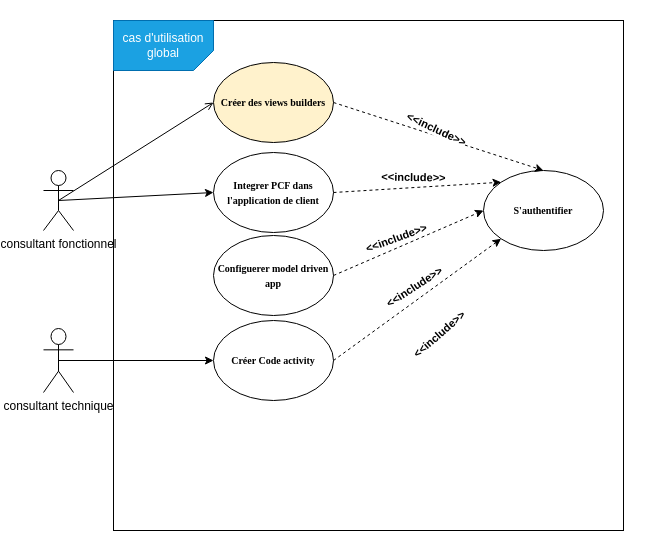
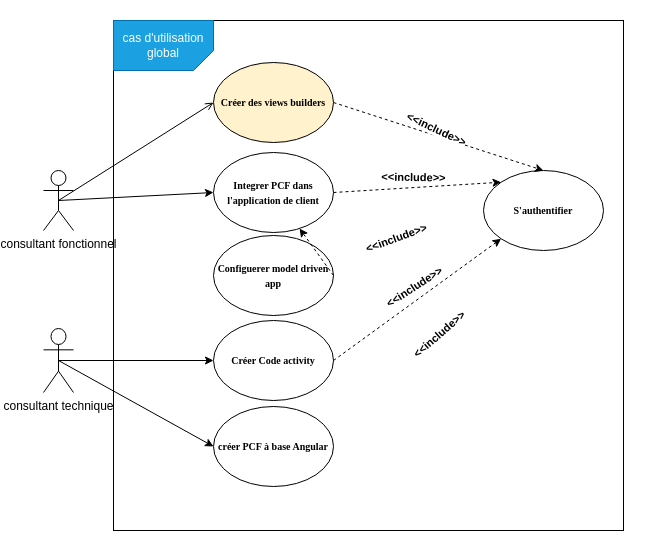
edge "Configuerer model driven app" -> "S'authentifier": now "Configuerer model driven app" -> "Integrer PCF dans l'application de client"
edge "consultant technique" -> "créer PCF à base Angular": added
node "créer PCF à base Angular": added
